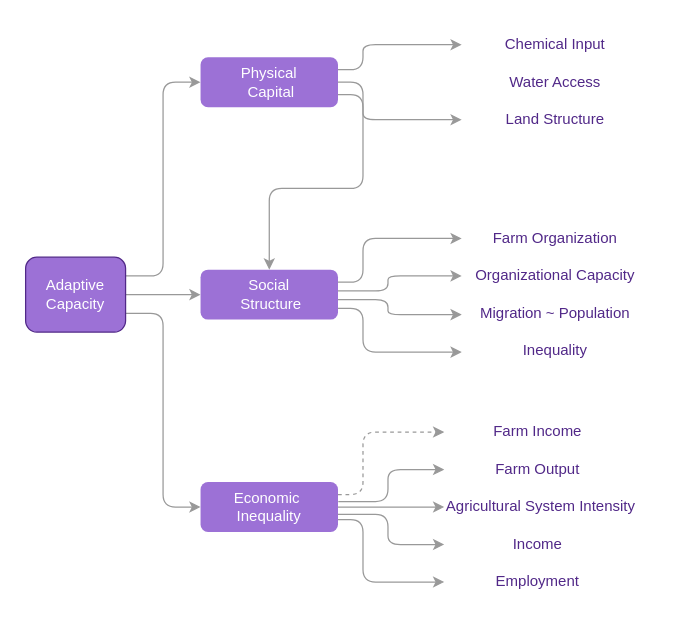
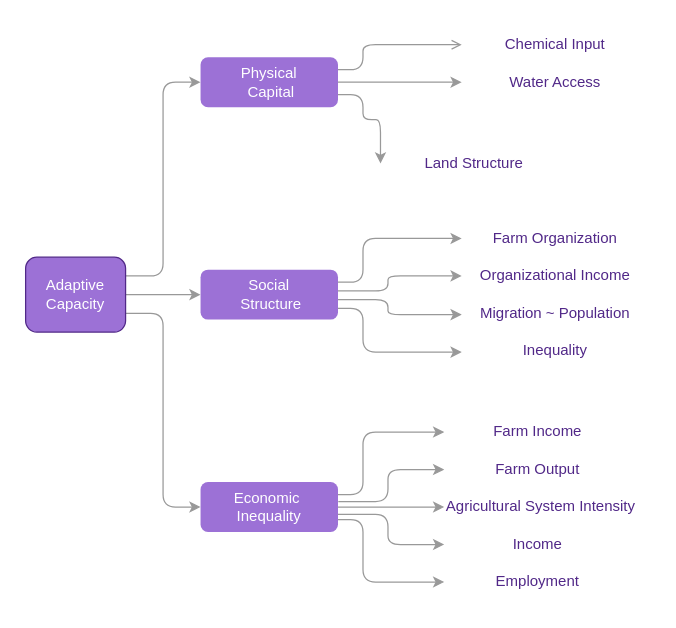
edge "Physical Capital" -> "Chemical Input": arrowhead classic -> open
node "Land Structure": moved (556, 119) -> (474, 163)
edge "Physical Capital" -> "Social Structure": now "Physical Capital" -> "Water Access"
node "Organizational Capacity": label "Organizational Capacity" -> "Organizational Income"
edge "Economic Inequality" -> "Farm Income": style dashed -> solid
